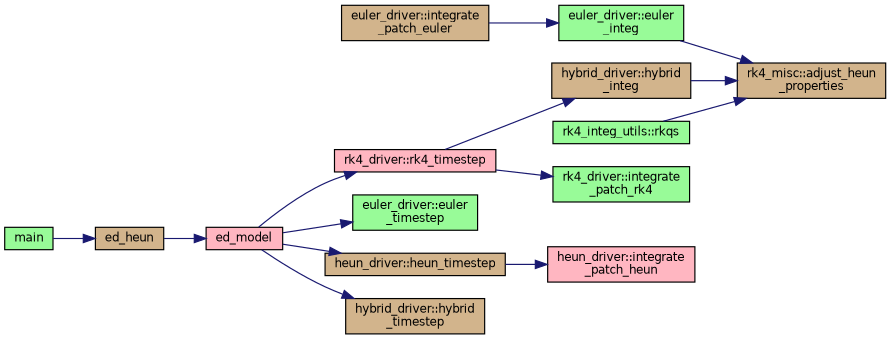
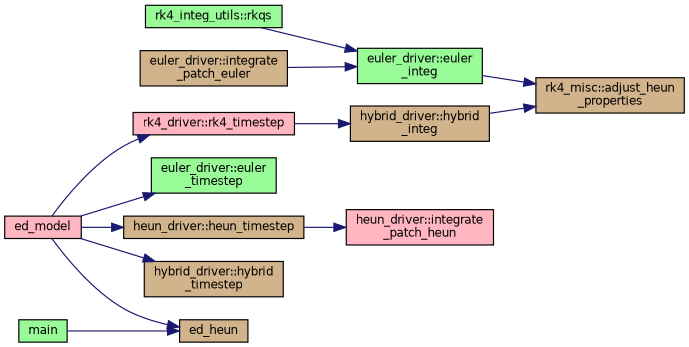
edge "rk4_integ_utils::rkqs" -> "rk4_misc::adjust_heun _properties": now "rk4_integ_utils::rkqs" -> "euler_driver::euler _integ"
node "rk4_driver::integrate _patch_rk4": removed
edge "ed_heun" -> "ed_model": reversed
